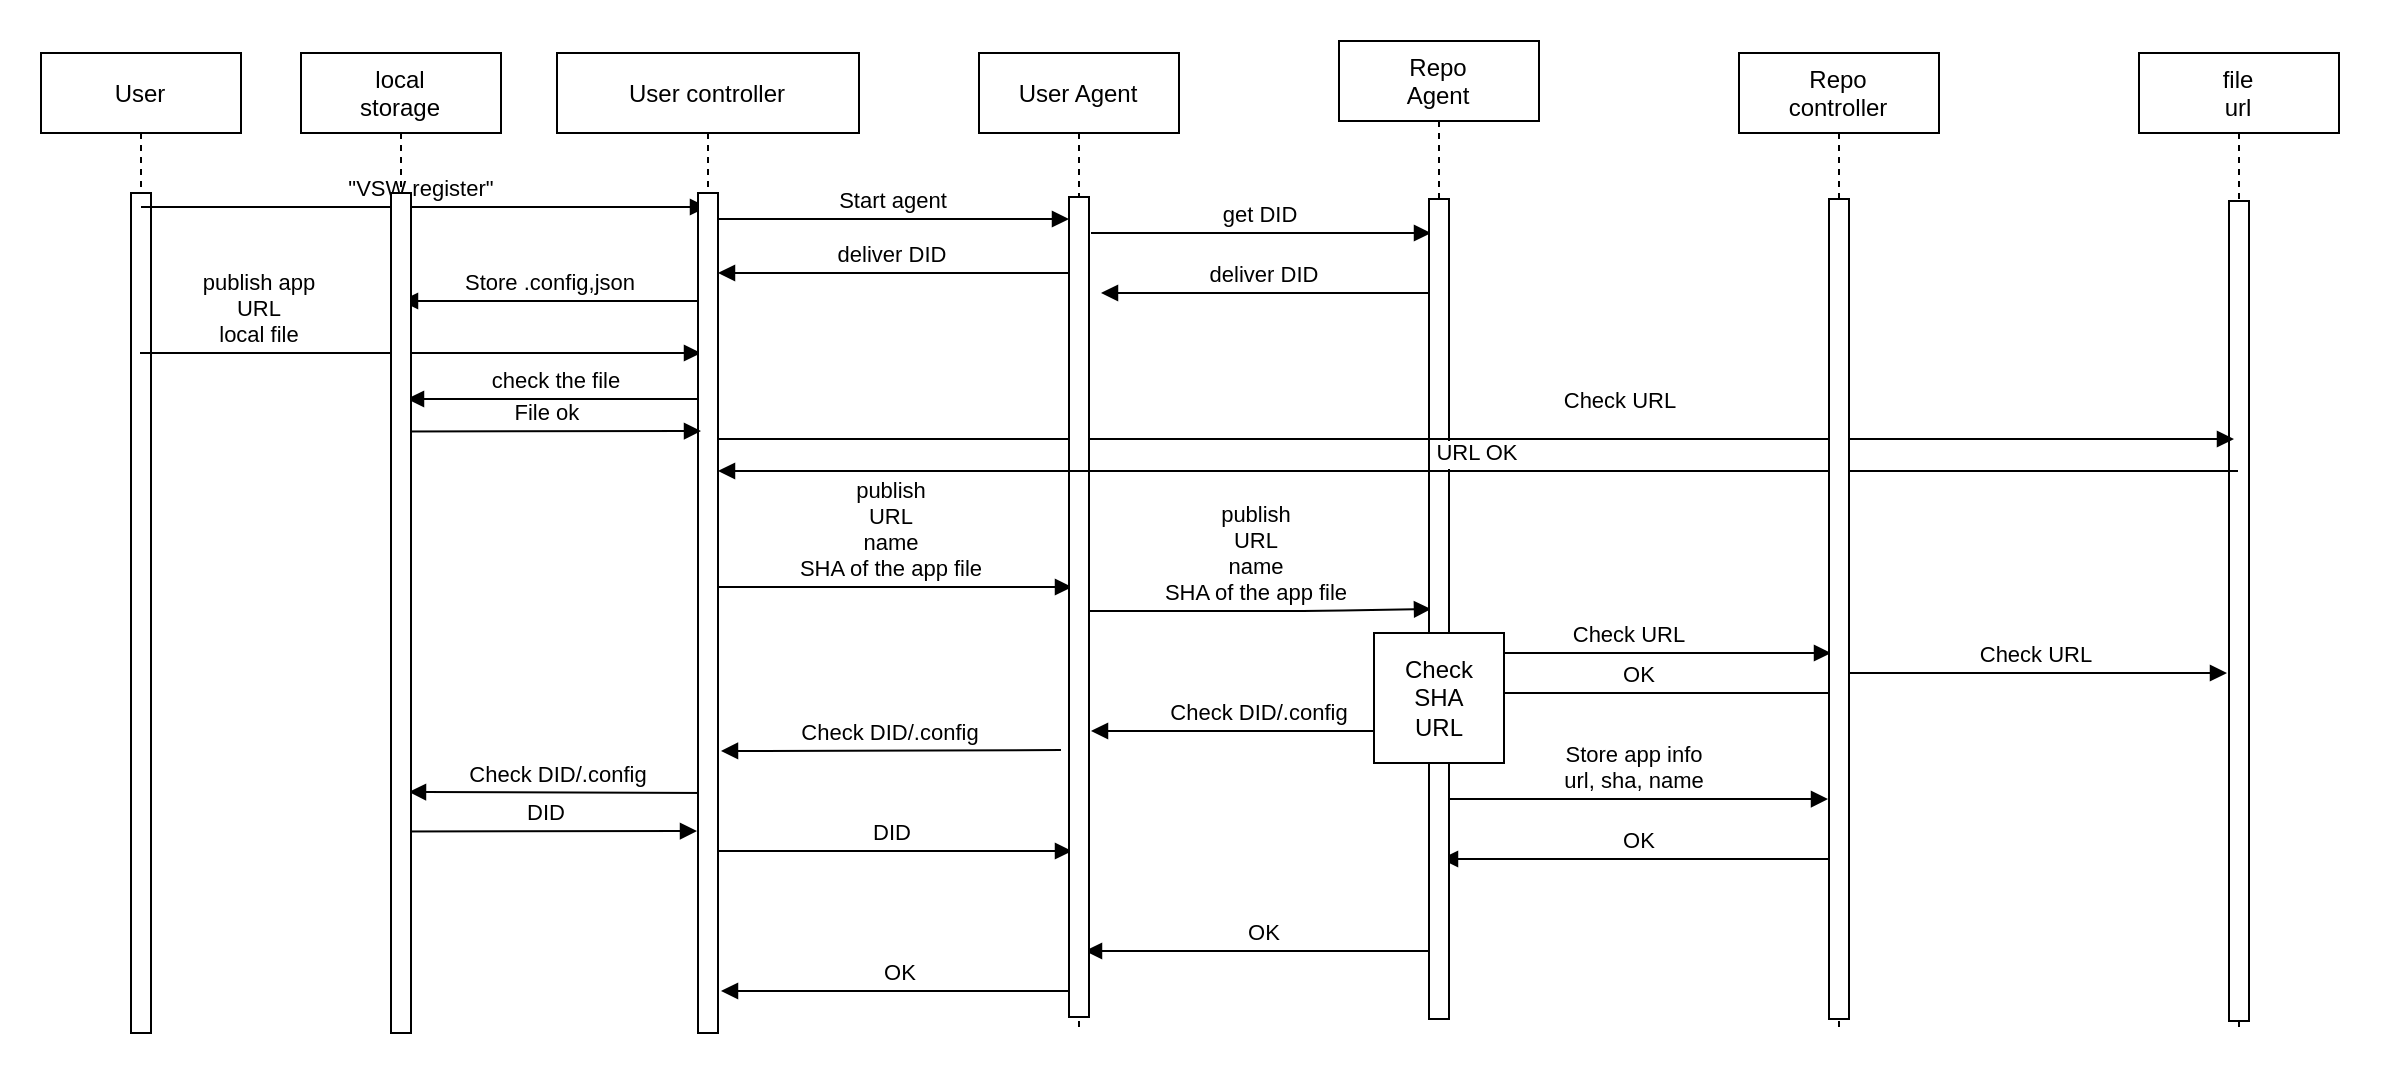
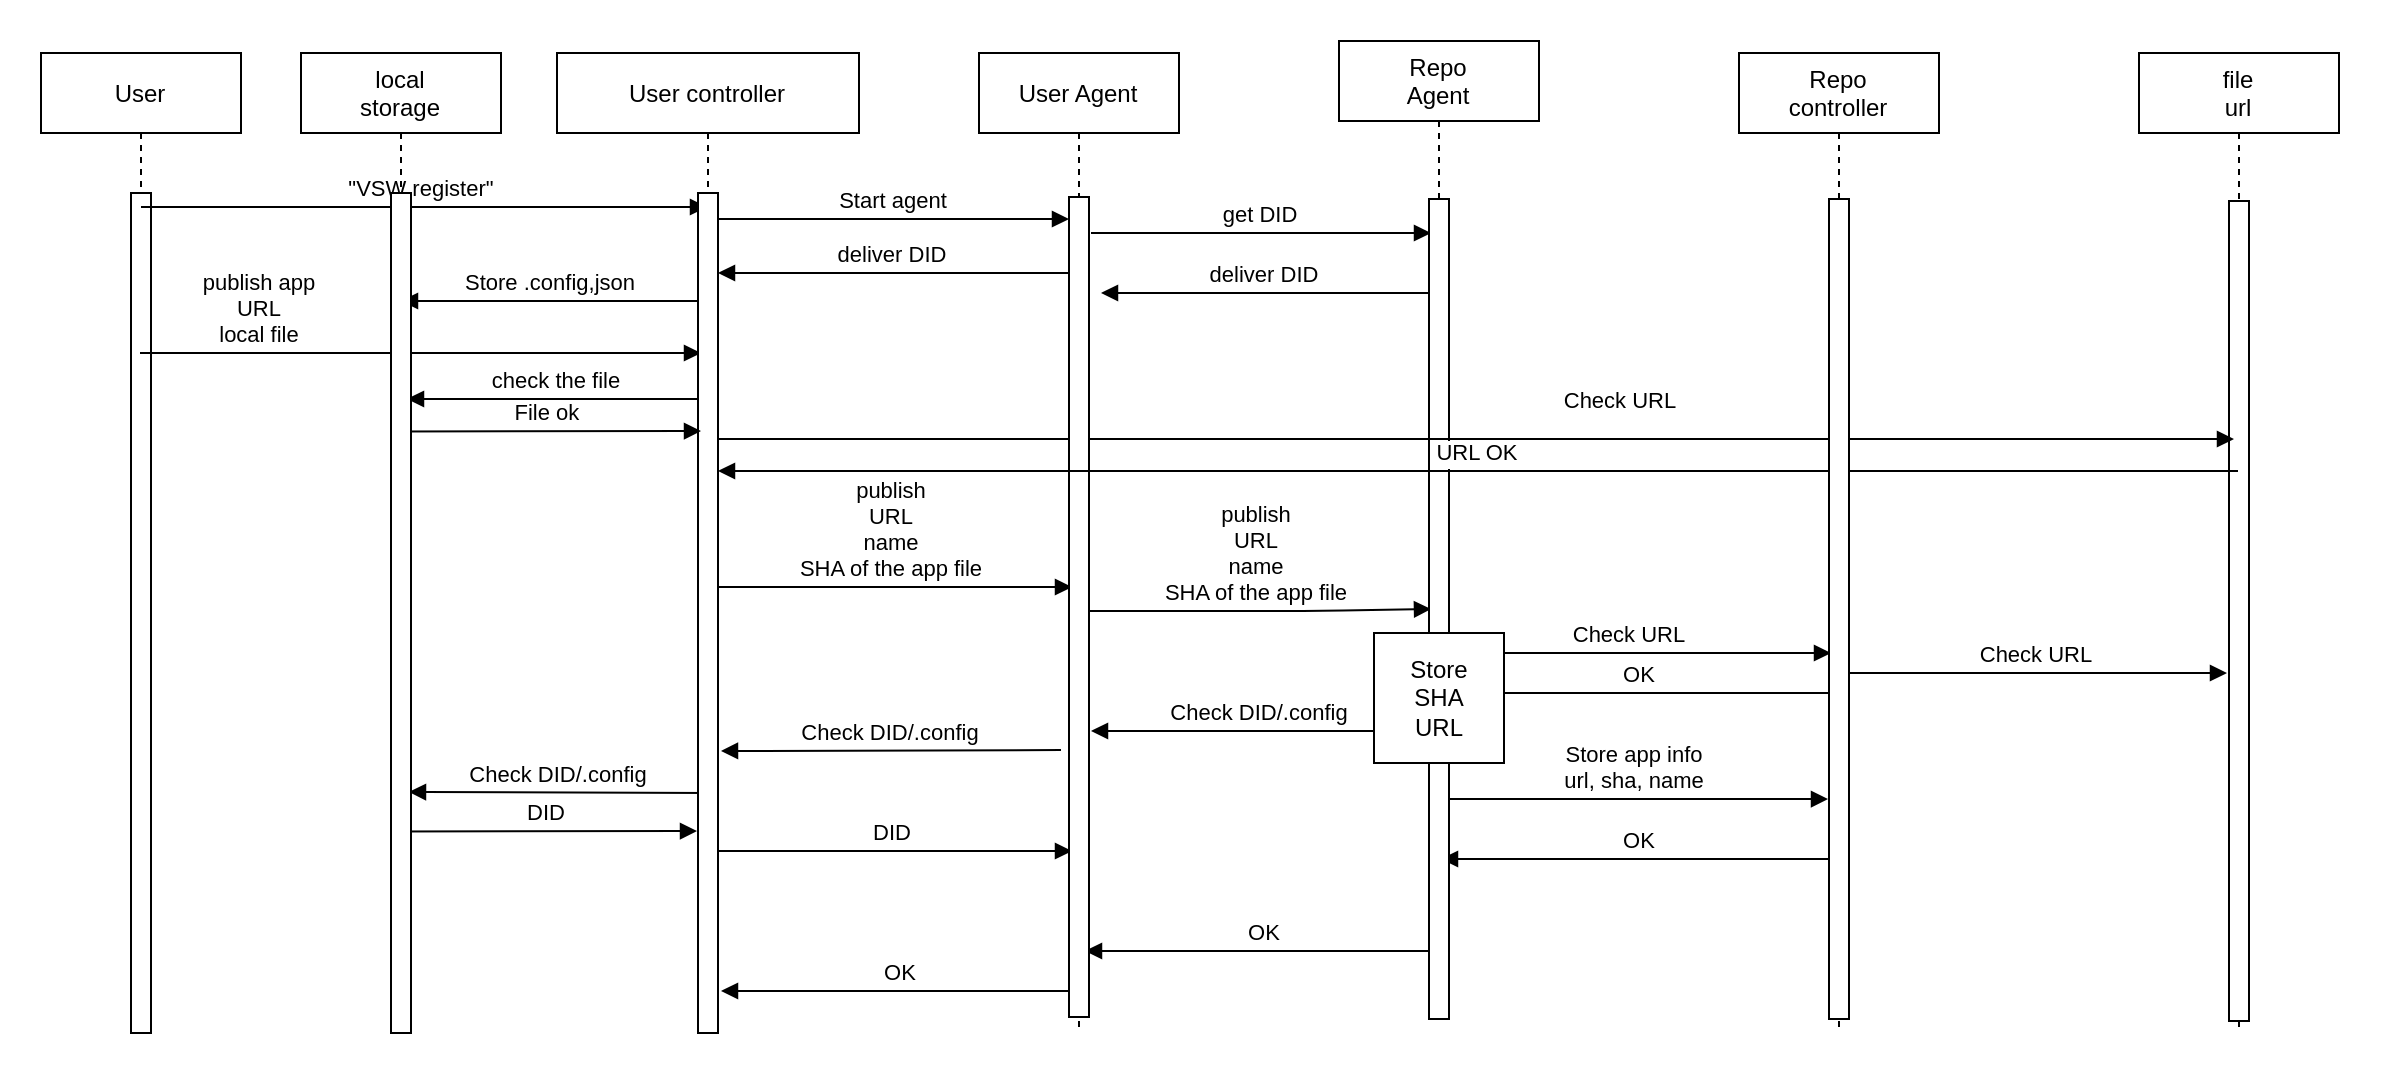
node "Check SHA URL": label "Check SHA URL" -> "Store SHA URL"
